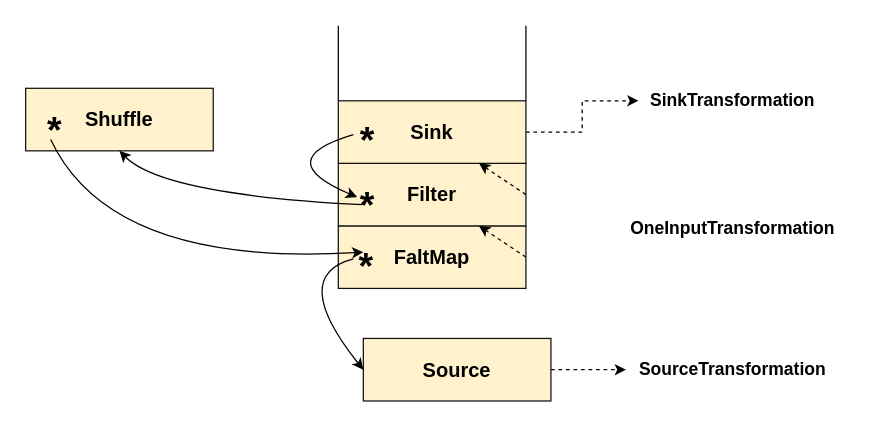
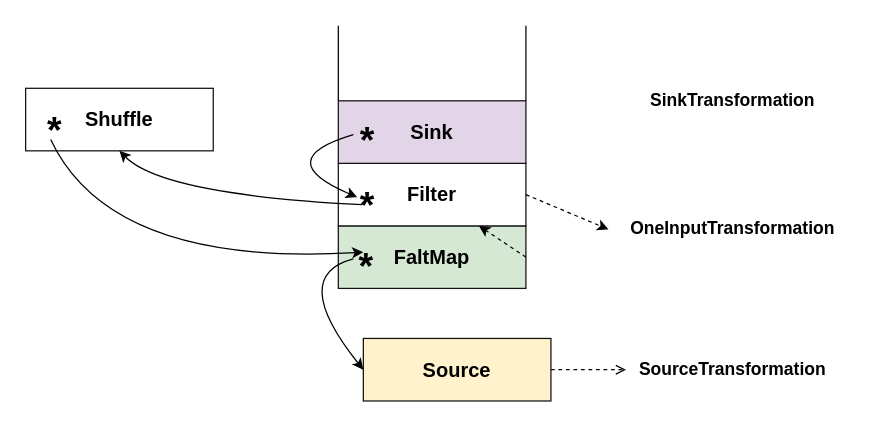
node "Shuffle": fillcolor #fff2cc -> #ffffff
edge "Sink" -> "SinkTransformation": removed
node "Sink": fillcolor #fff2cc -> #e1d5e7
edge "Filter" -> "Sink": now "Filter" -> "OneInputTransformation"
node "Filter": fillcolor #fff2cc -> #ffffff
node "FaltMap": fillcolor #fff2cc -> #d5e8d4
edge "Source" -> "SourceTransformation": arrowhead classic -> open
